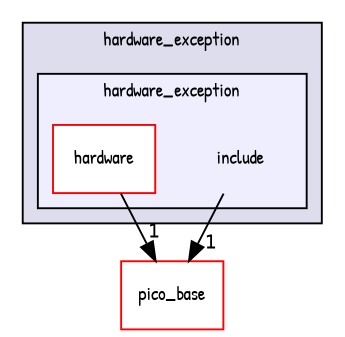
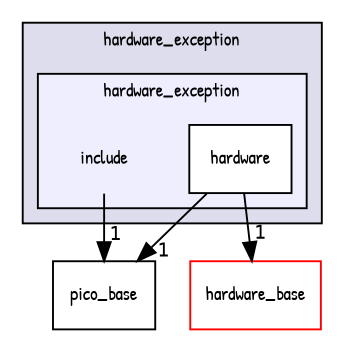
node "hardware": color red -> black
node "pico_base": color red -> black
node "hardware_base": added
